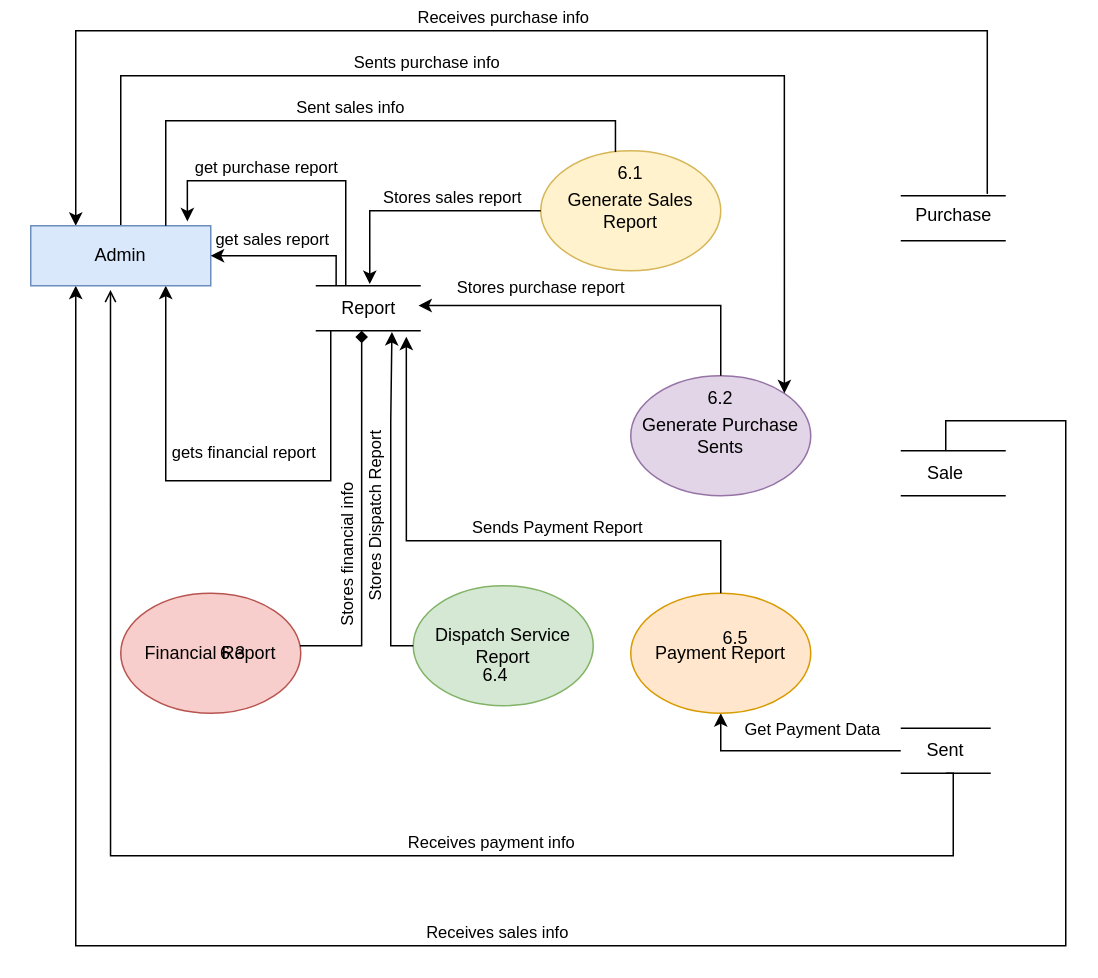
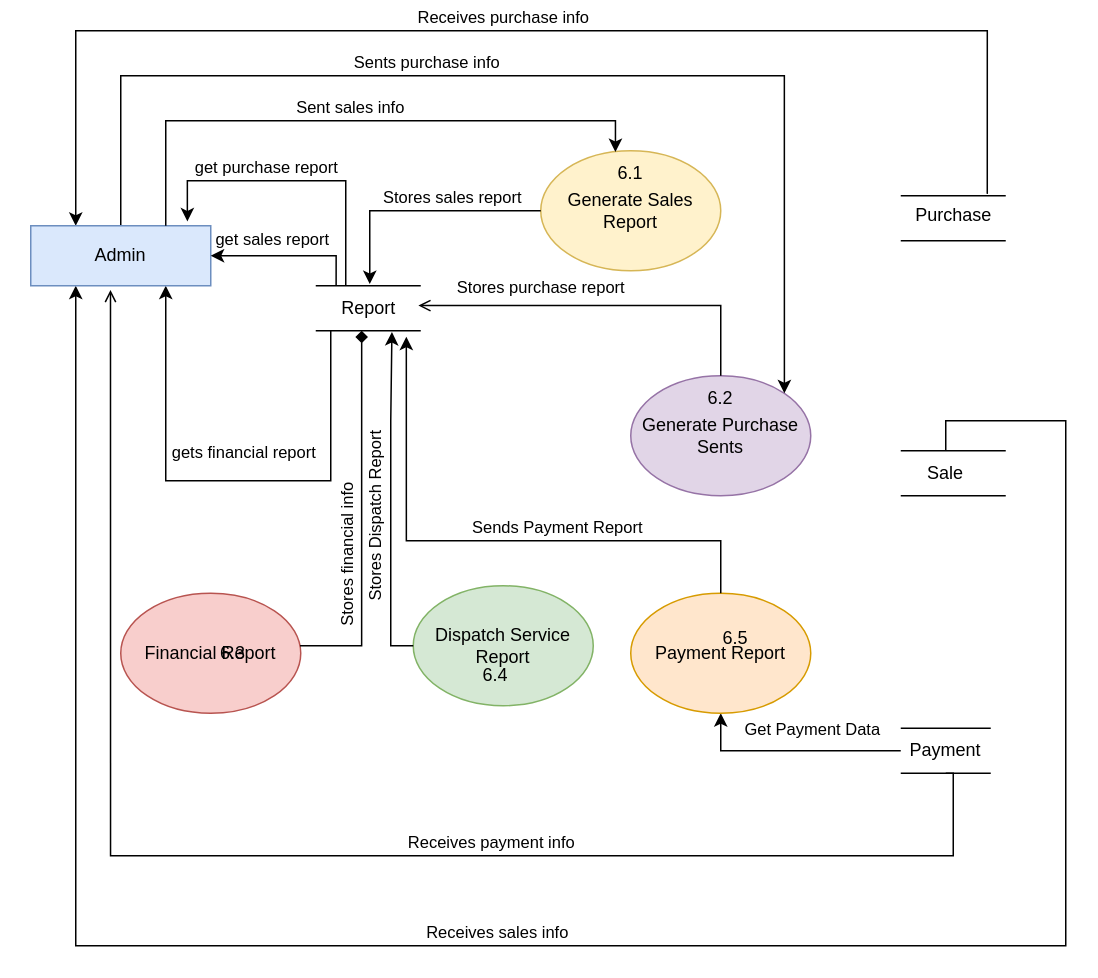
edge "Generate Sales Report" -- "Admin": arrowhead none -> classic
edge "6.2" -> "Report": arrowhead classic -> open
node "Sent": label "Sent" -> "Payment"
